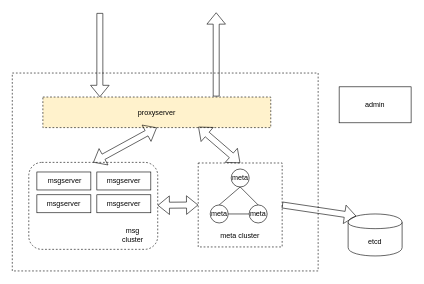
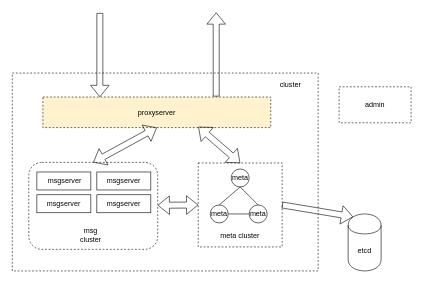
node "cluster": added
node "admin": style solid -> dashed
node "msg cluster": moved (133, 235) -> (91, 235)
node "etcd": size 54x42 -> 33x57
